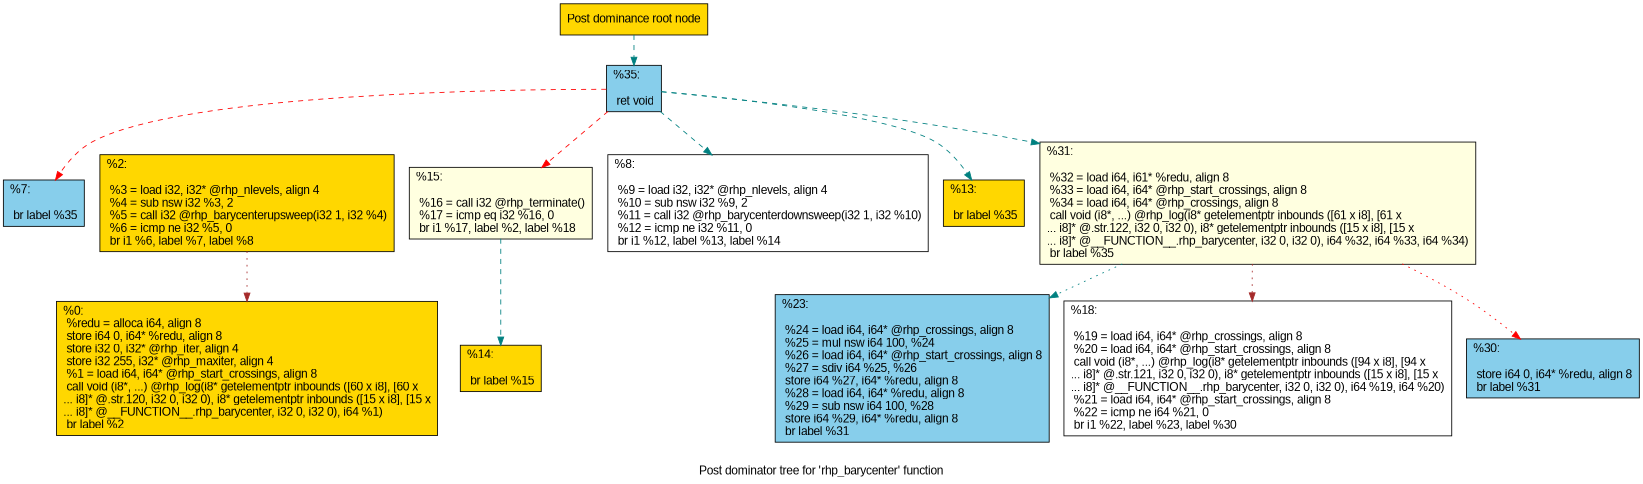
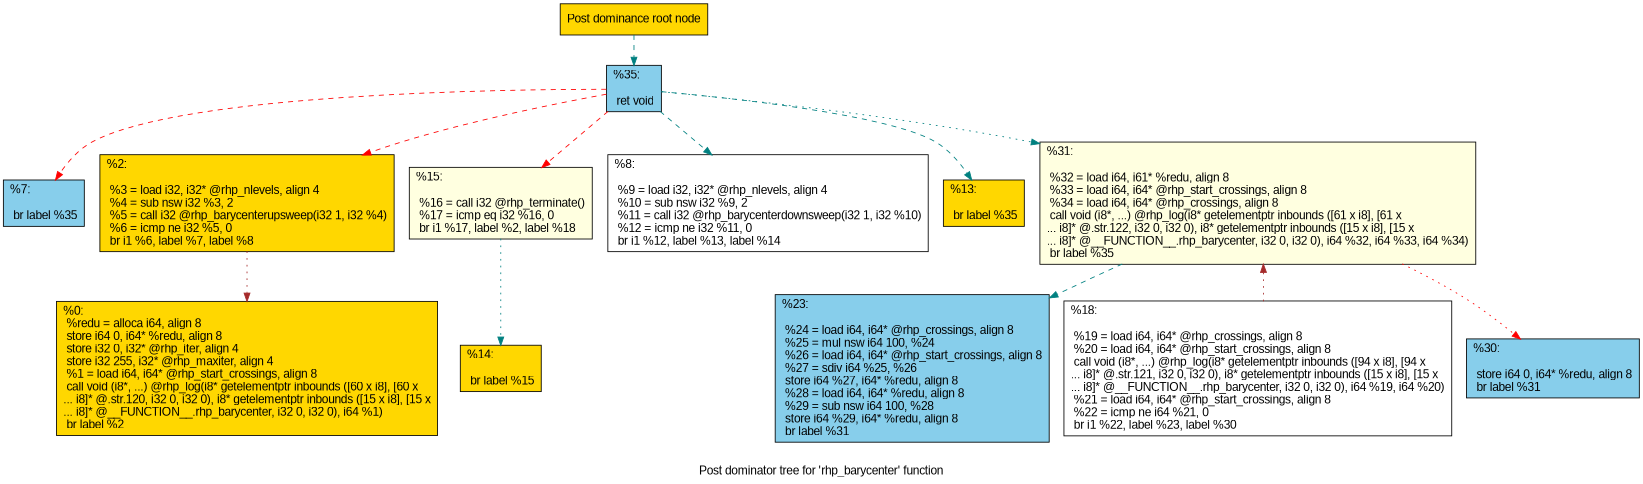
edge "%35:" -> "%31:": style dashed -> dotted
edge "%35:" -> "%2:": added
edge "%31:" -> "%18:": reversed
edge "%31:" -> "%23:": style dotted -> dashed
edge "%15:" -> "%14:": style dashed -> dotted
